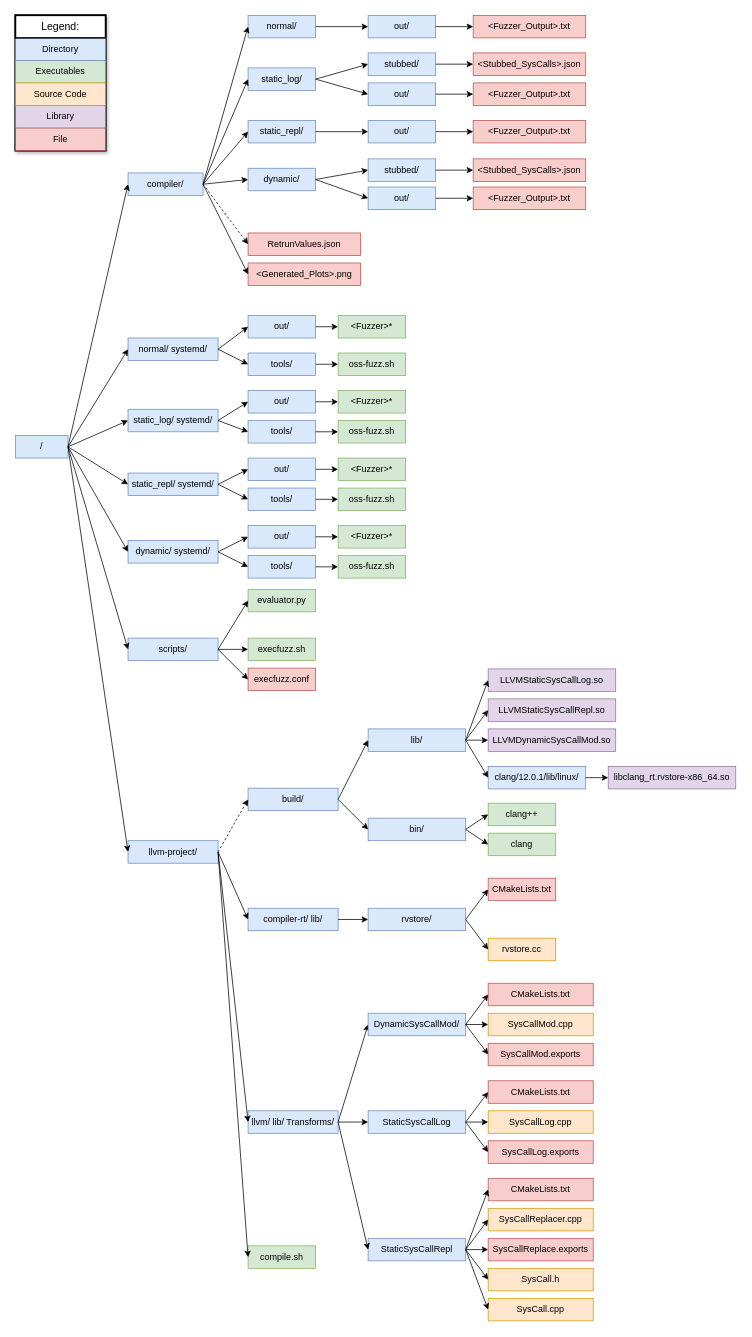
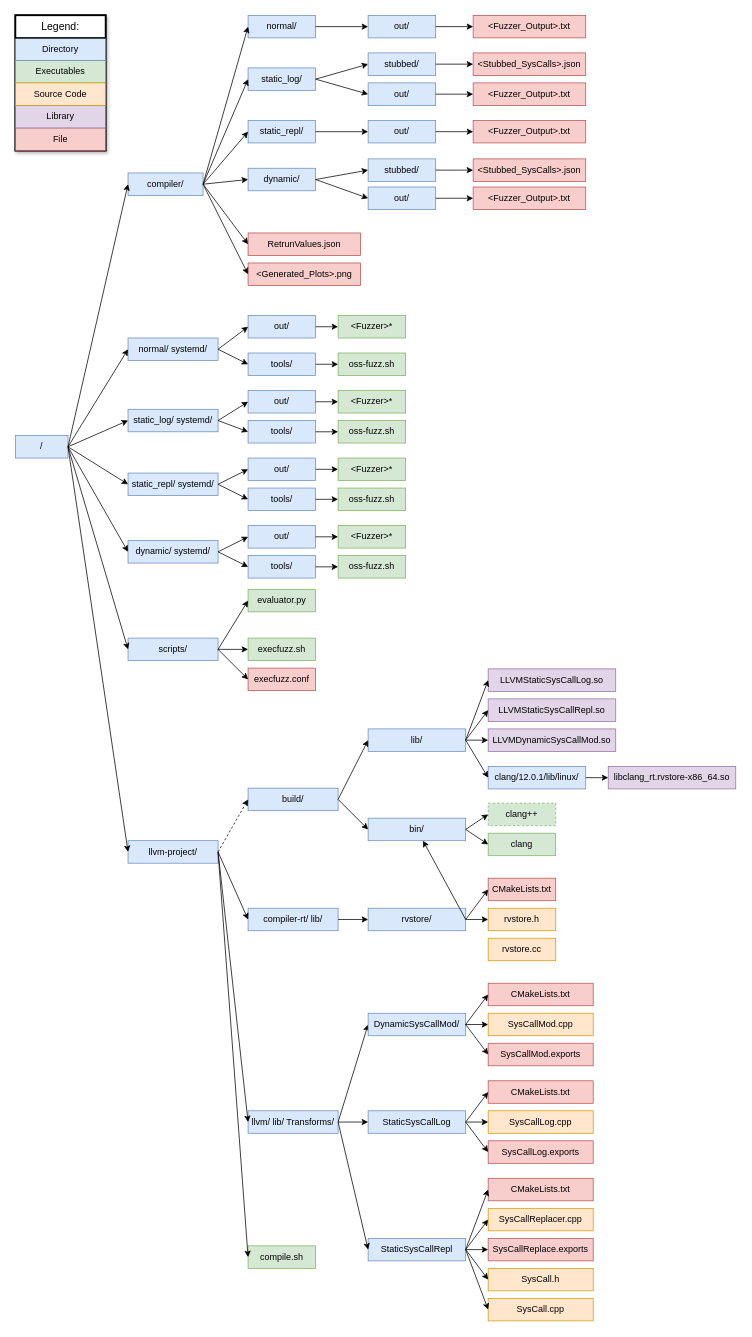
edge "compiler/" -> "RetrunValues.json": style dashed -> solid
node "clang++": style solid -> dashed
edge "rvstore/" -> "rvstore.h": added
node "rvstore.h": added
edge "rvstore/" -> "rvstore.cc": now "rvstore/" -> "bin/"
